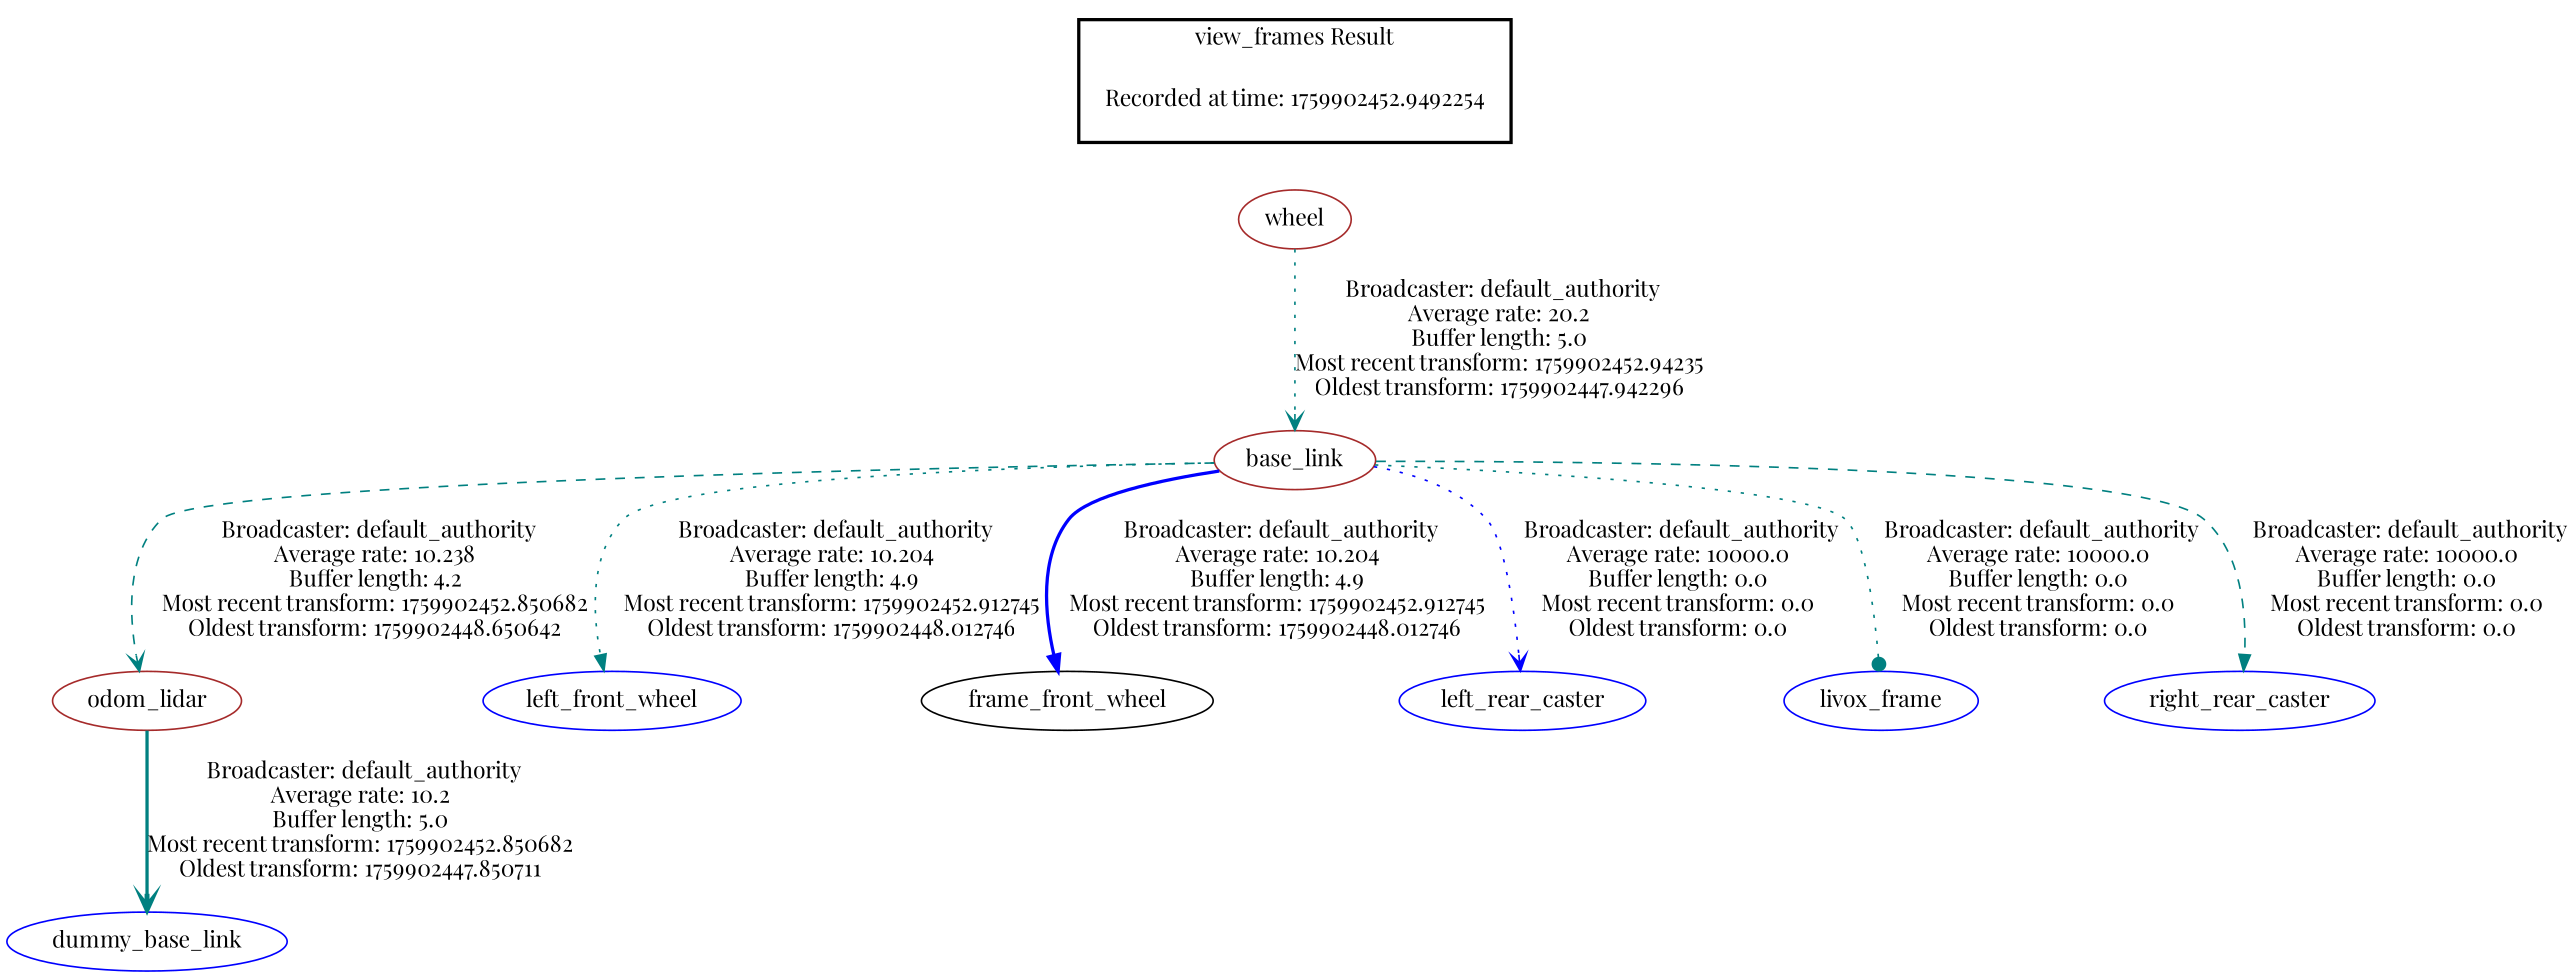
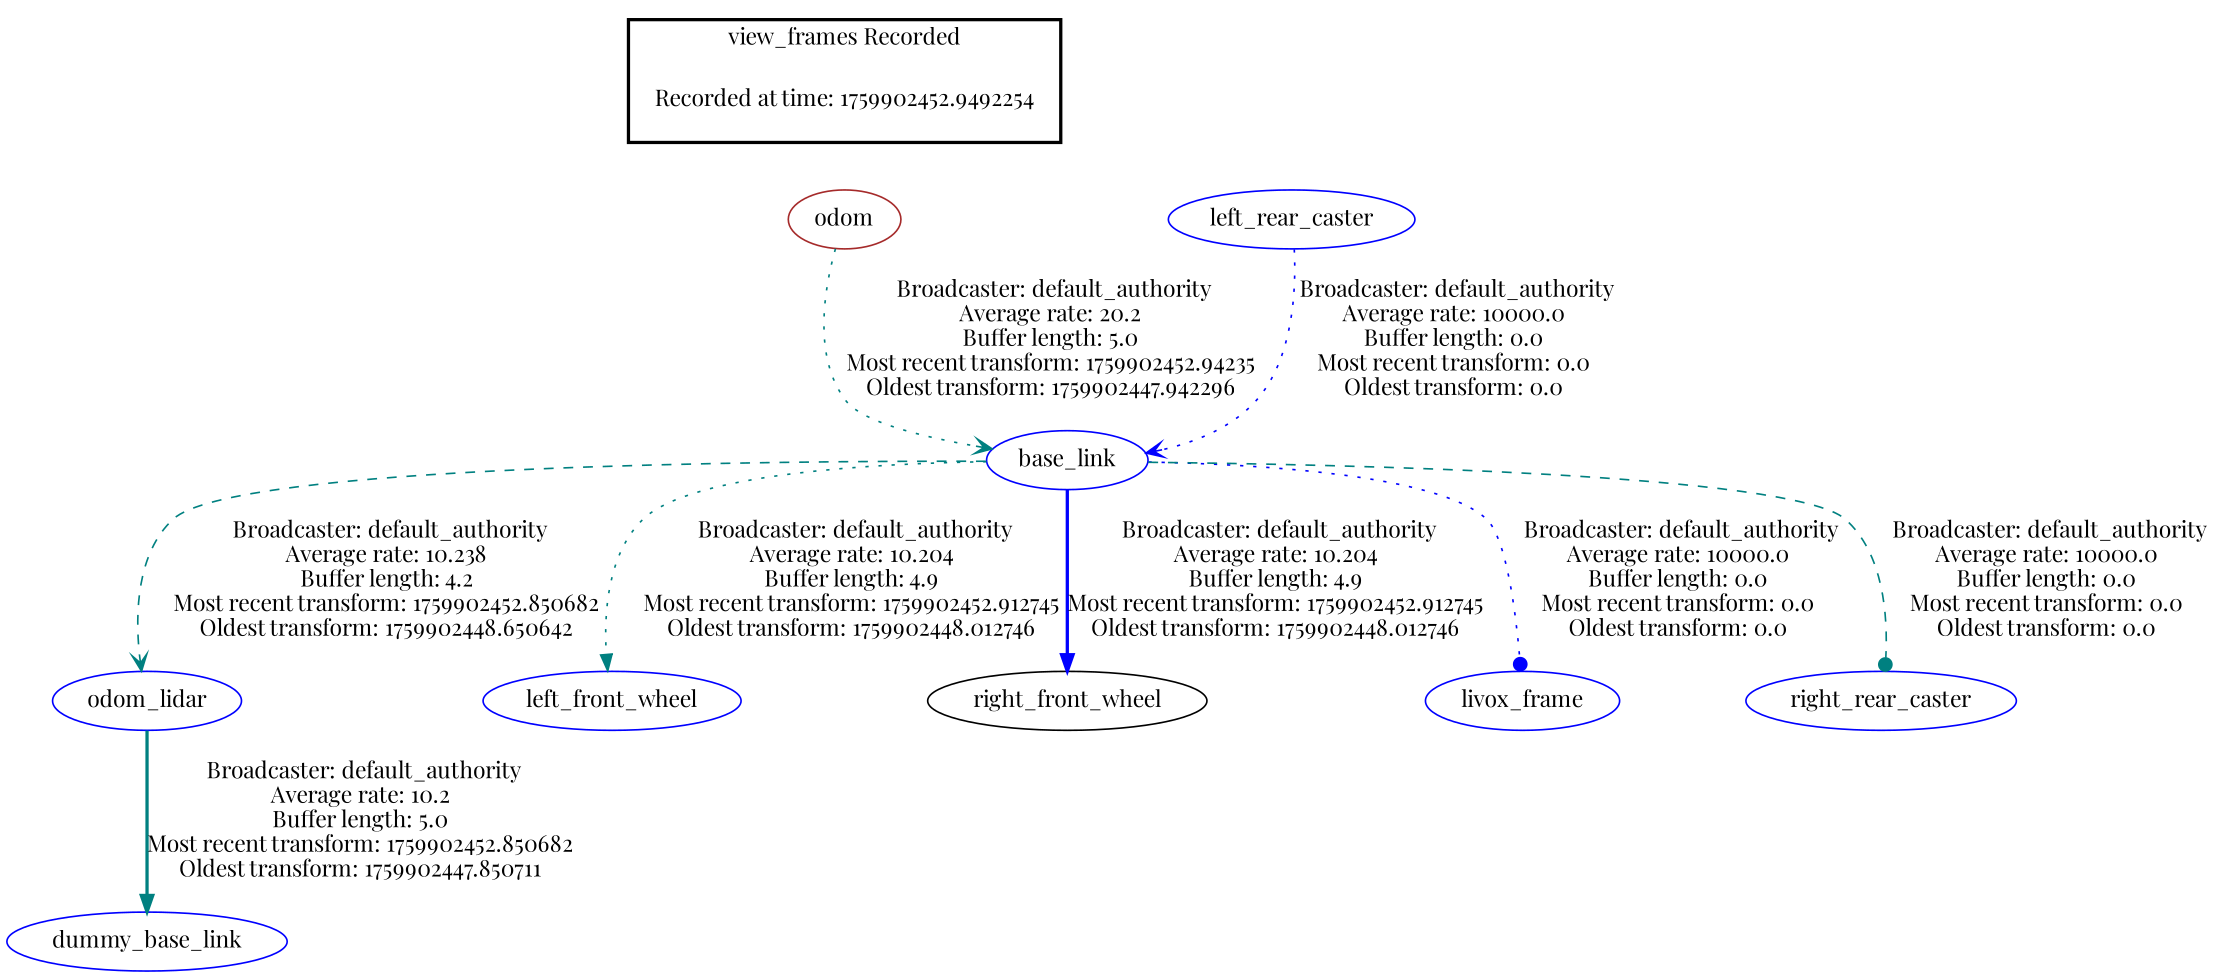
cluster "view_frames Result": label "view_frames Result" -> "view_frames Recorded"
node "wheel": label "wheel" -> "odom"
node "base_link": color brown -> blue
edge "base_link" -> "right_rear_caster": arrowhead normal -> dot
edge "base_link" -> "livox_frame": color teal -> blue
edge "base_link" -> "left_rear_caster": reversed
node "odom_lidar": color brown -> blue
node "frame_front_wheel": label "frame_front_wheel" -> "right_front_wheel"
edge "odom_lidar" -> "dummy_base_link": arrowhead vee -> normal
